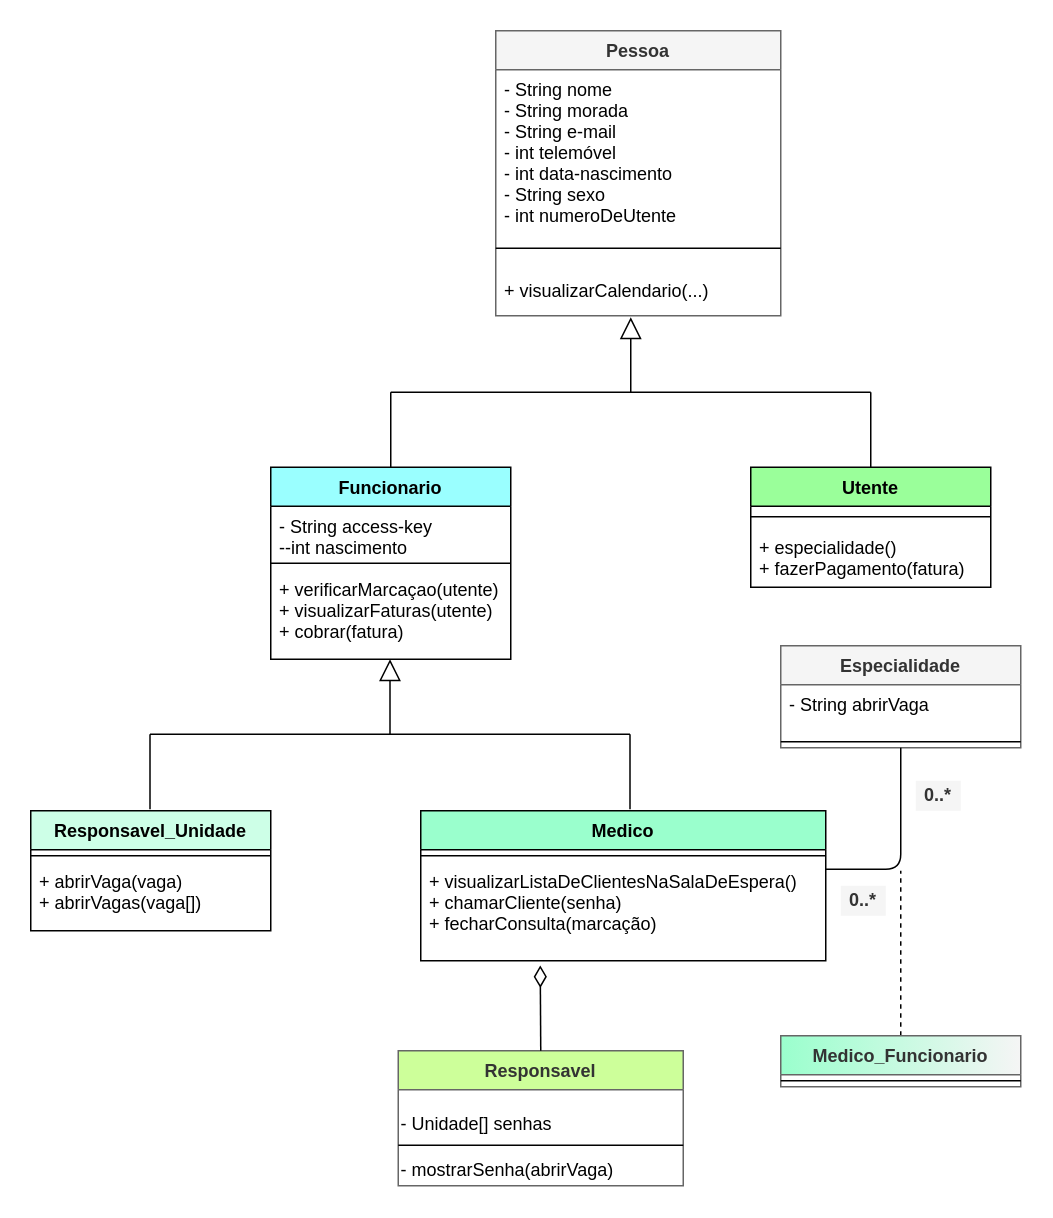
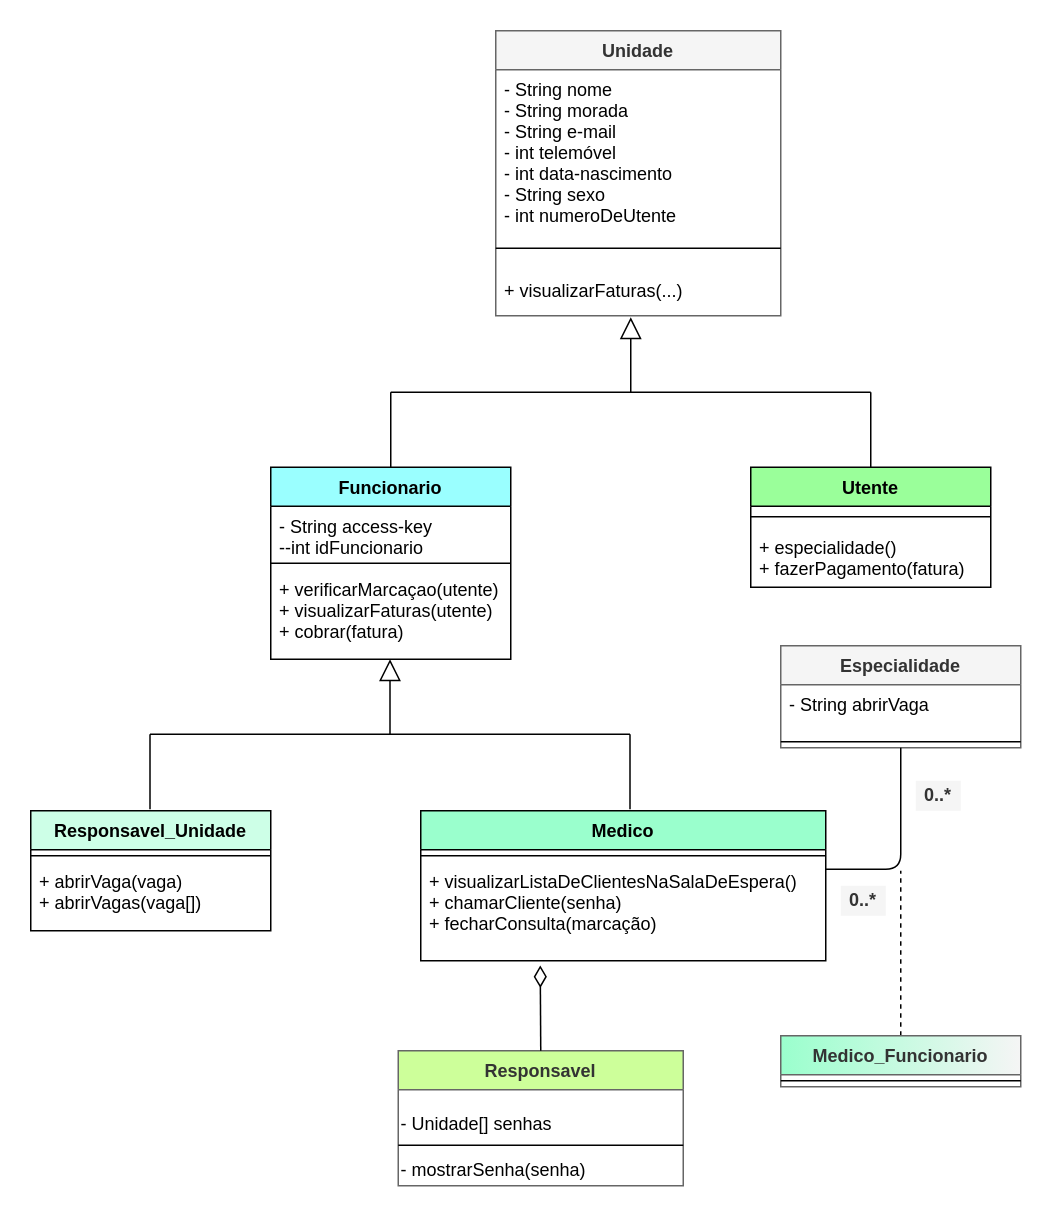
node "Pessoa": label "Pessoa" -> "Unidade"
node "+ visualizarCalendario(...)": label "+ visualizarCalendario(...)" -> "+ visualizarFaturas(...)"
node "- String access-key --int nascimento": label "- String access-key --int nascimento" -> "- String access-key --int idFuncionario"
node "- mostrarSenha(abrirVaga)": label "- mostrarSenha(abrirVaga)" -> "- mostrarSenha(senha)"
